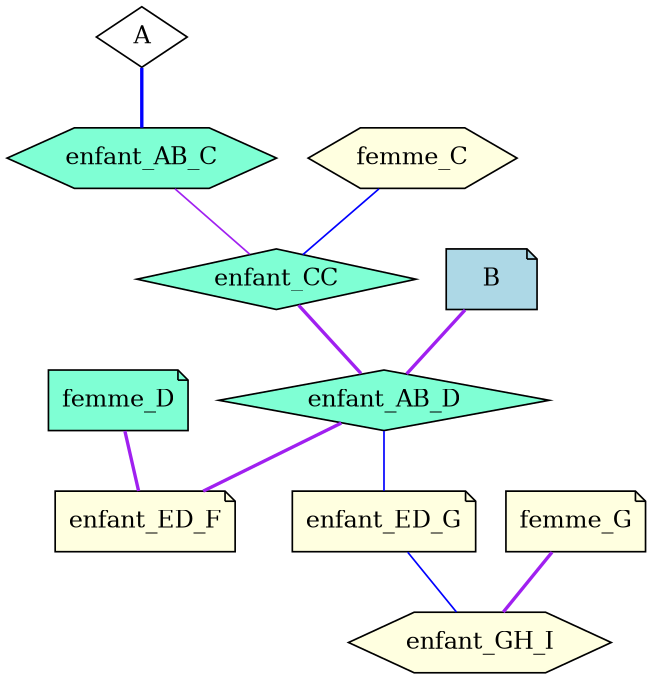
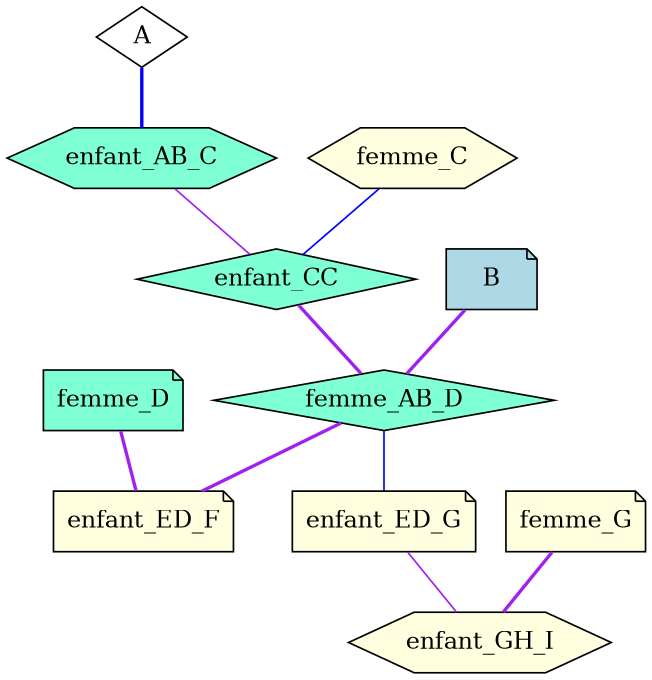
node "enfant_AB_D": label "enfant_AB_D" -> "femme_AB_D"
edge "enfant_ED_G" -- "enfant_GH_I": color blue -> purple
